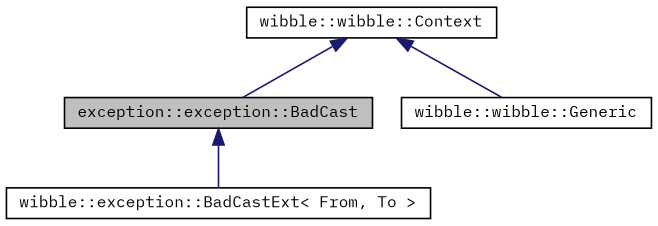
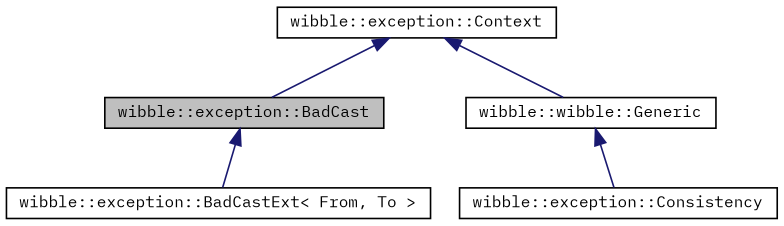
node "wibble::wibble::Context": label "wibble::wibble::Context" -> "wibble::exception::Context"
node "exception::exception::BadCast": label "exception::exception::BadCast" -> "wibble::exception::BadCast"
node "wibble::exception::Consistency": added
